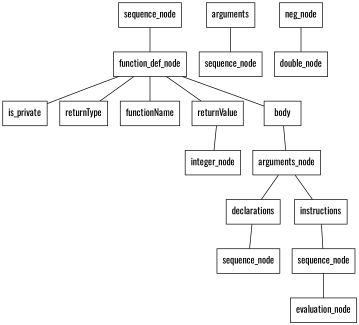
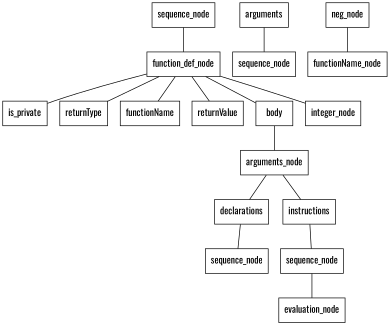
node "double_node": label "double_node" -> "functionName_node"
edge "returnValue" -- "integer_node": now "function_def_node" -- "integer_node"
